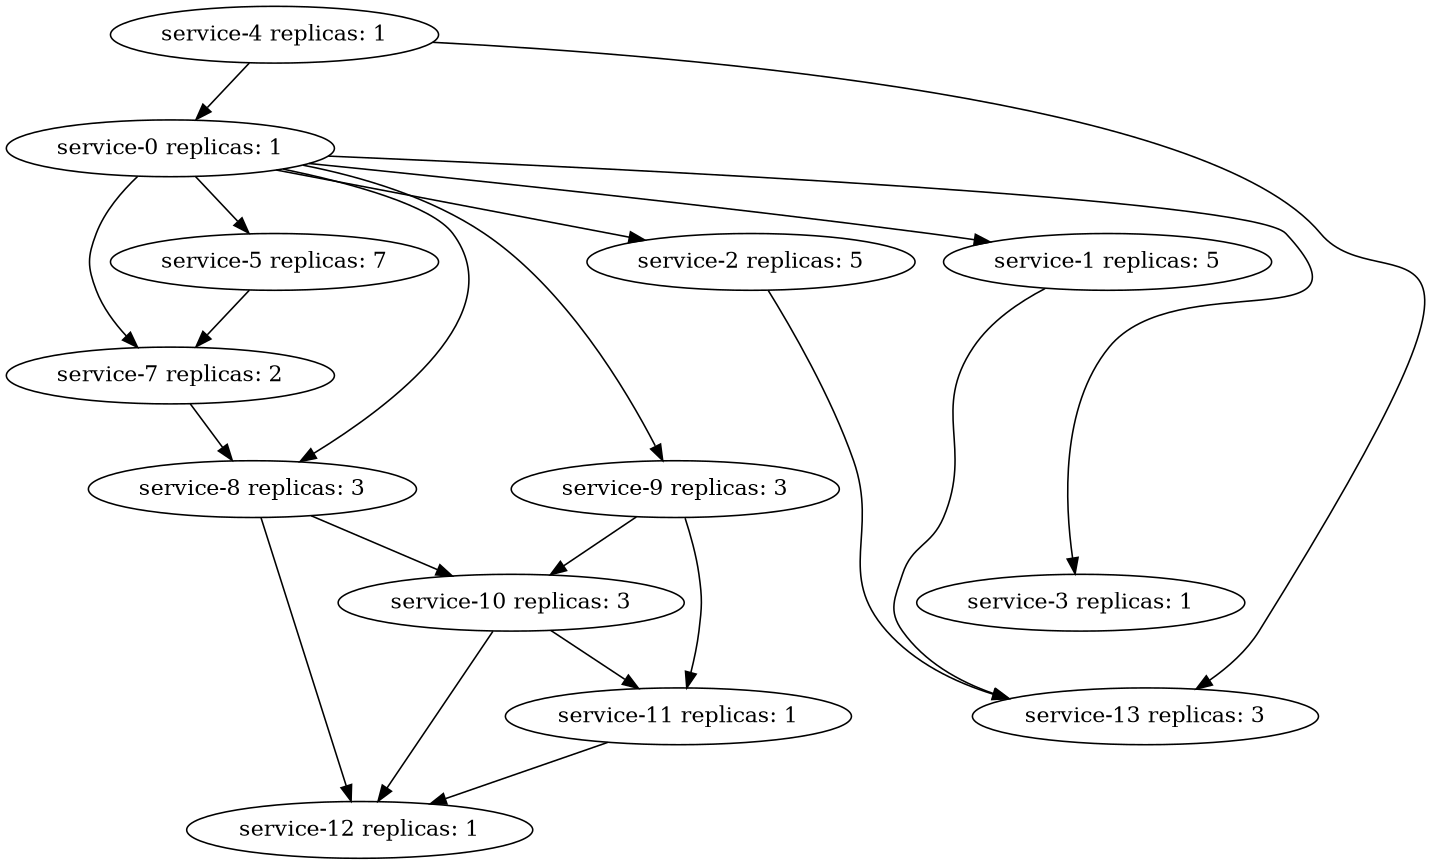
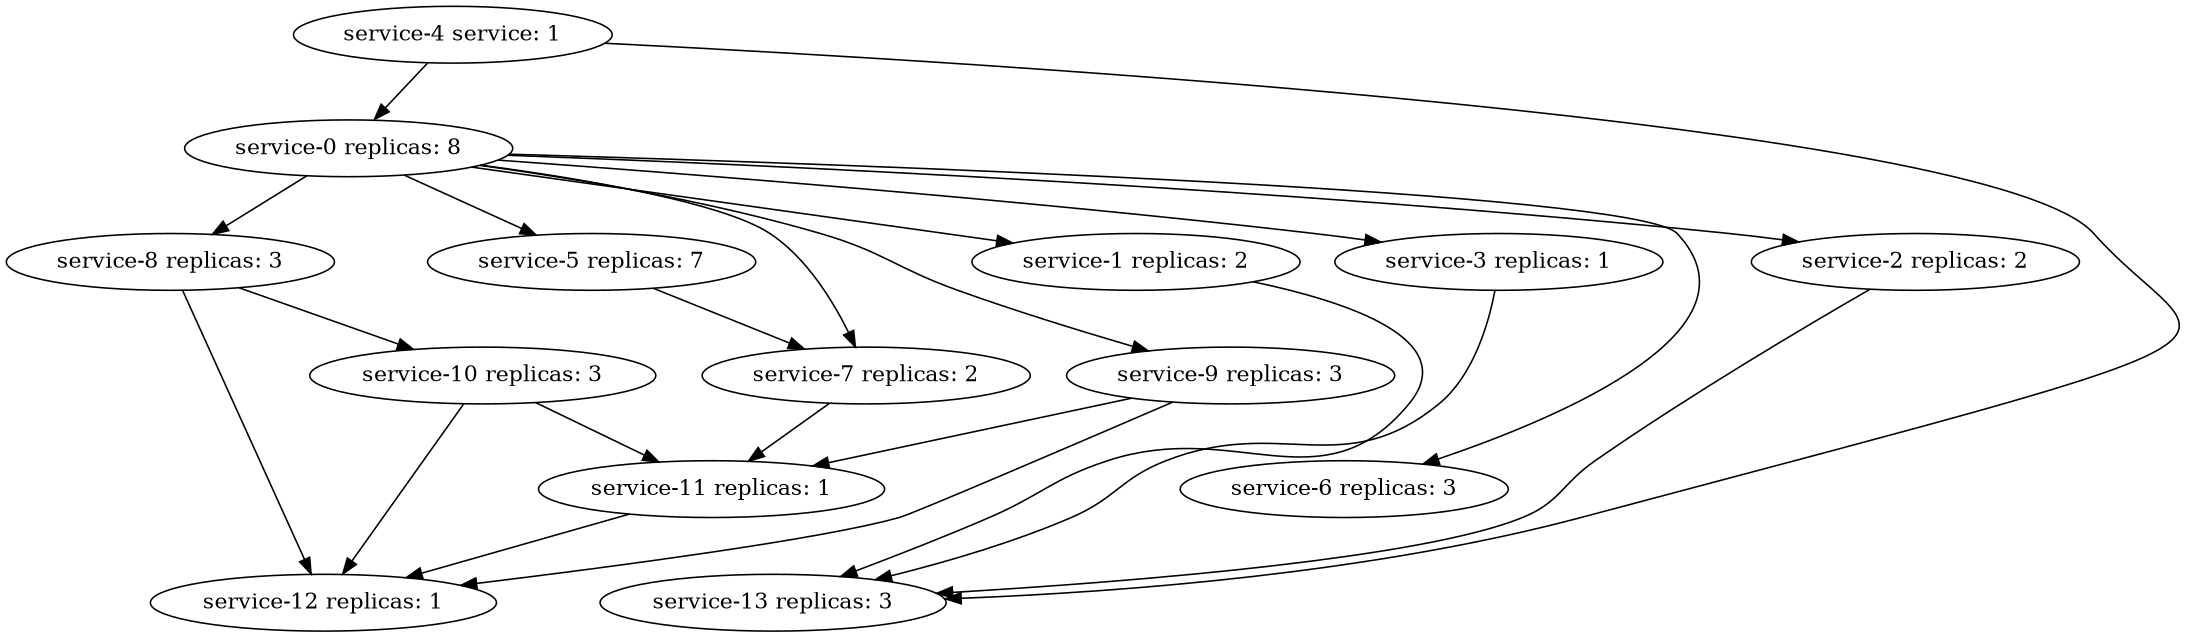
node "service-4 replicas: 1": label "service-4 replicas: 1" -> "service-4 service: 1"
node "service-0 replicas: 1": label "service-0 replicas: 1" -> "service-0 replicas: 8"
node "service-2 replicas: 5": label "service-2 replicas: 5" -> "service-2 replicas: 2"
node "service-1 replicas: 5": label "service-1 replicas: 5" -> "service-1 replicas: 2"
edge "service-7 replicas: 2" -> "service-8 replicas: 3": now "service-7 replicas: 2" -> "service-11 replicas: 1"
edge "service-3 replicas: 1" -> "service-13 replicas: 3": added
node "service-6 replicas: 3": added
edge "service-9 replicas: 3" -> "service-10 replicas: 3": now "service-9 replicas: 3" -> "service-12 replicas: 1"
